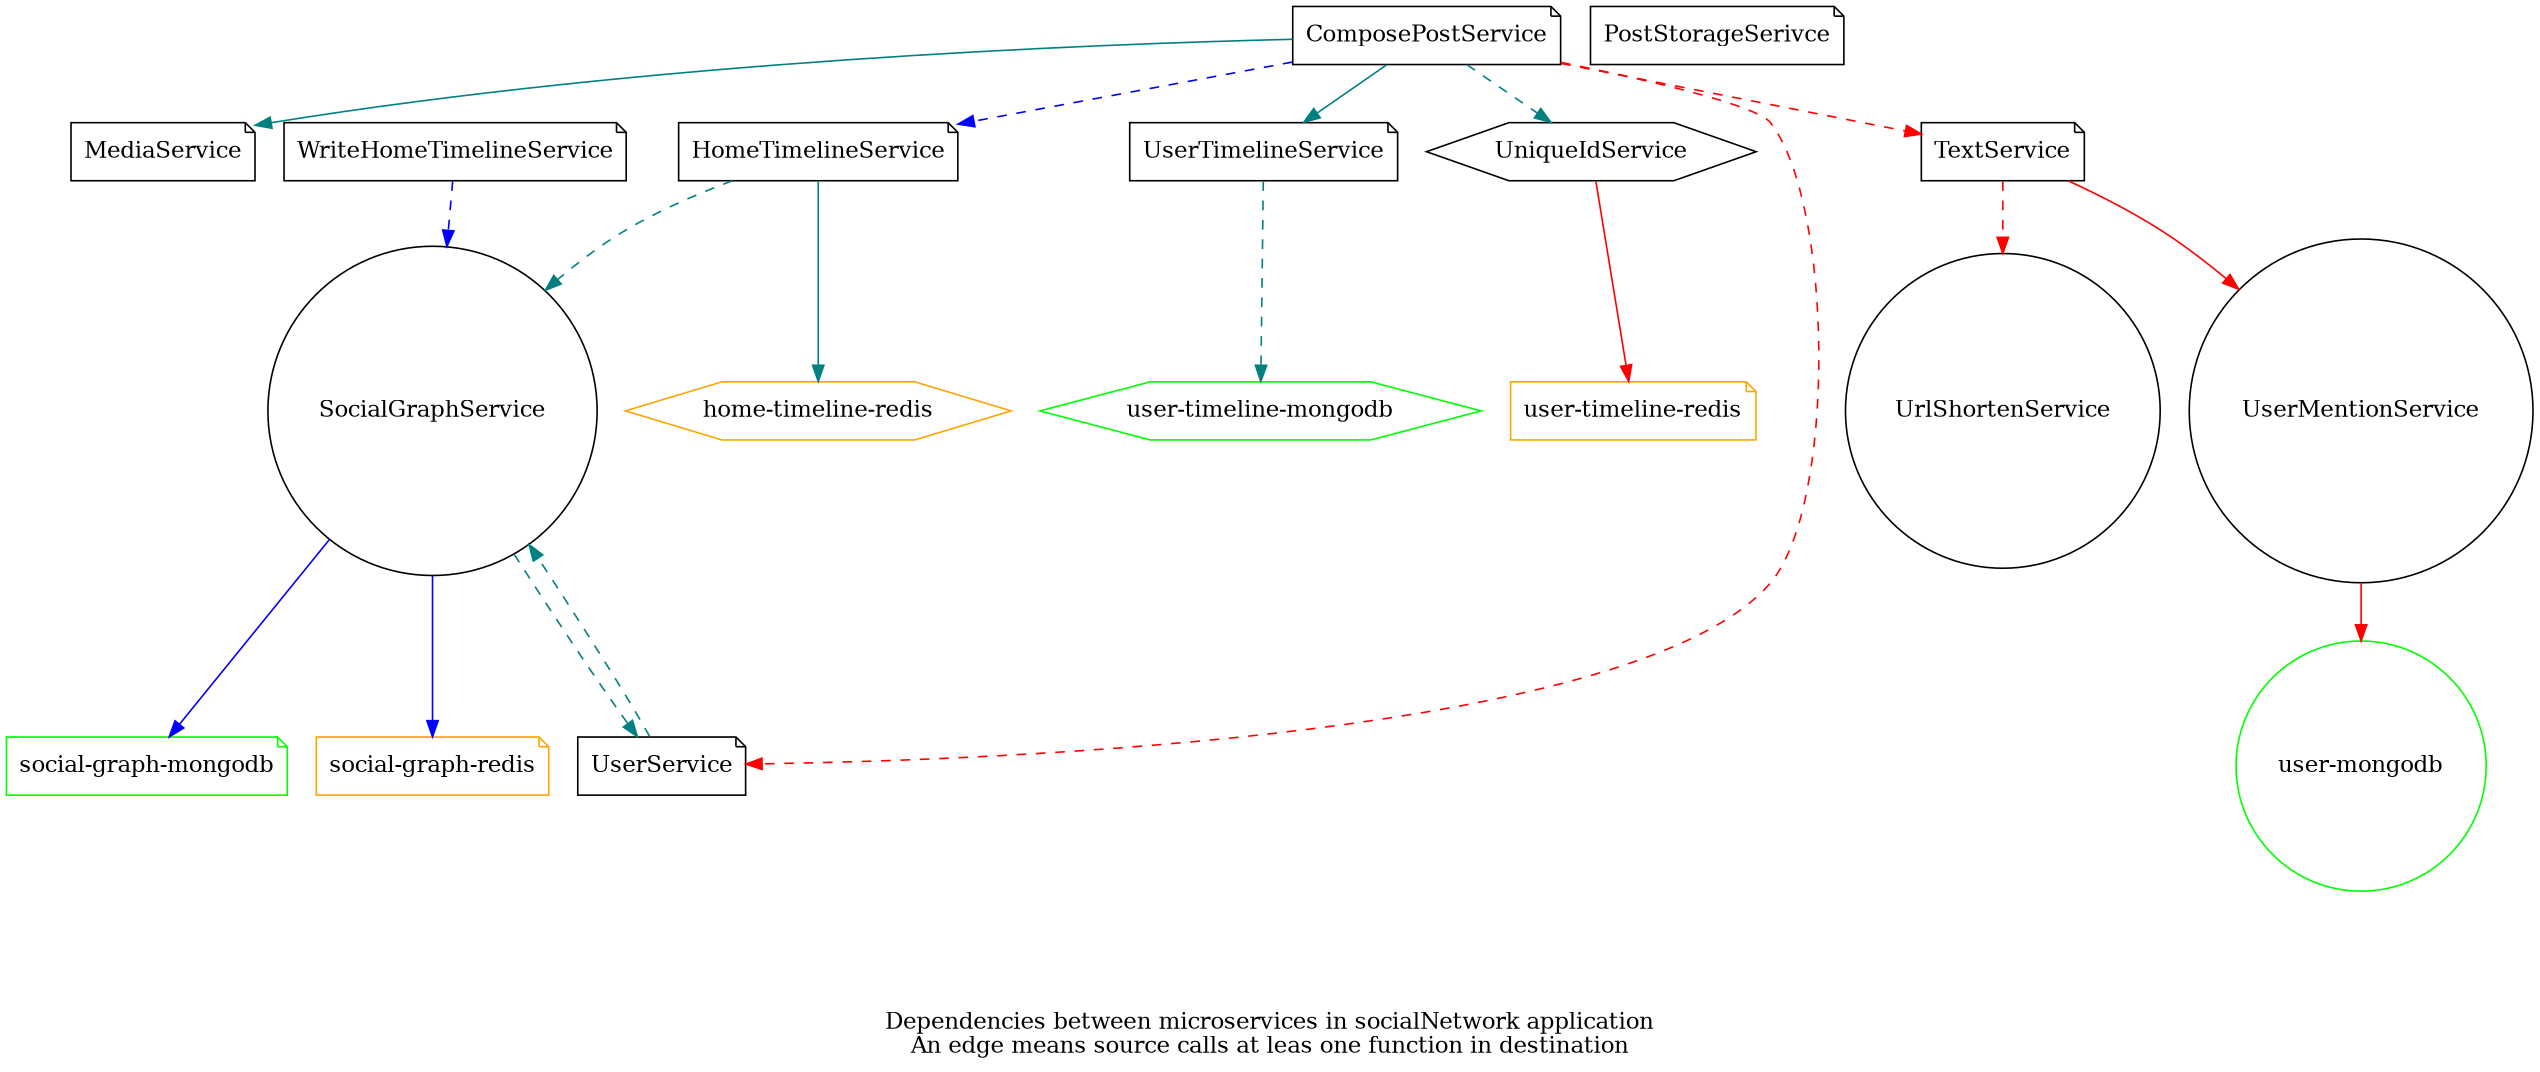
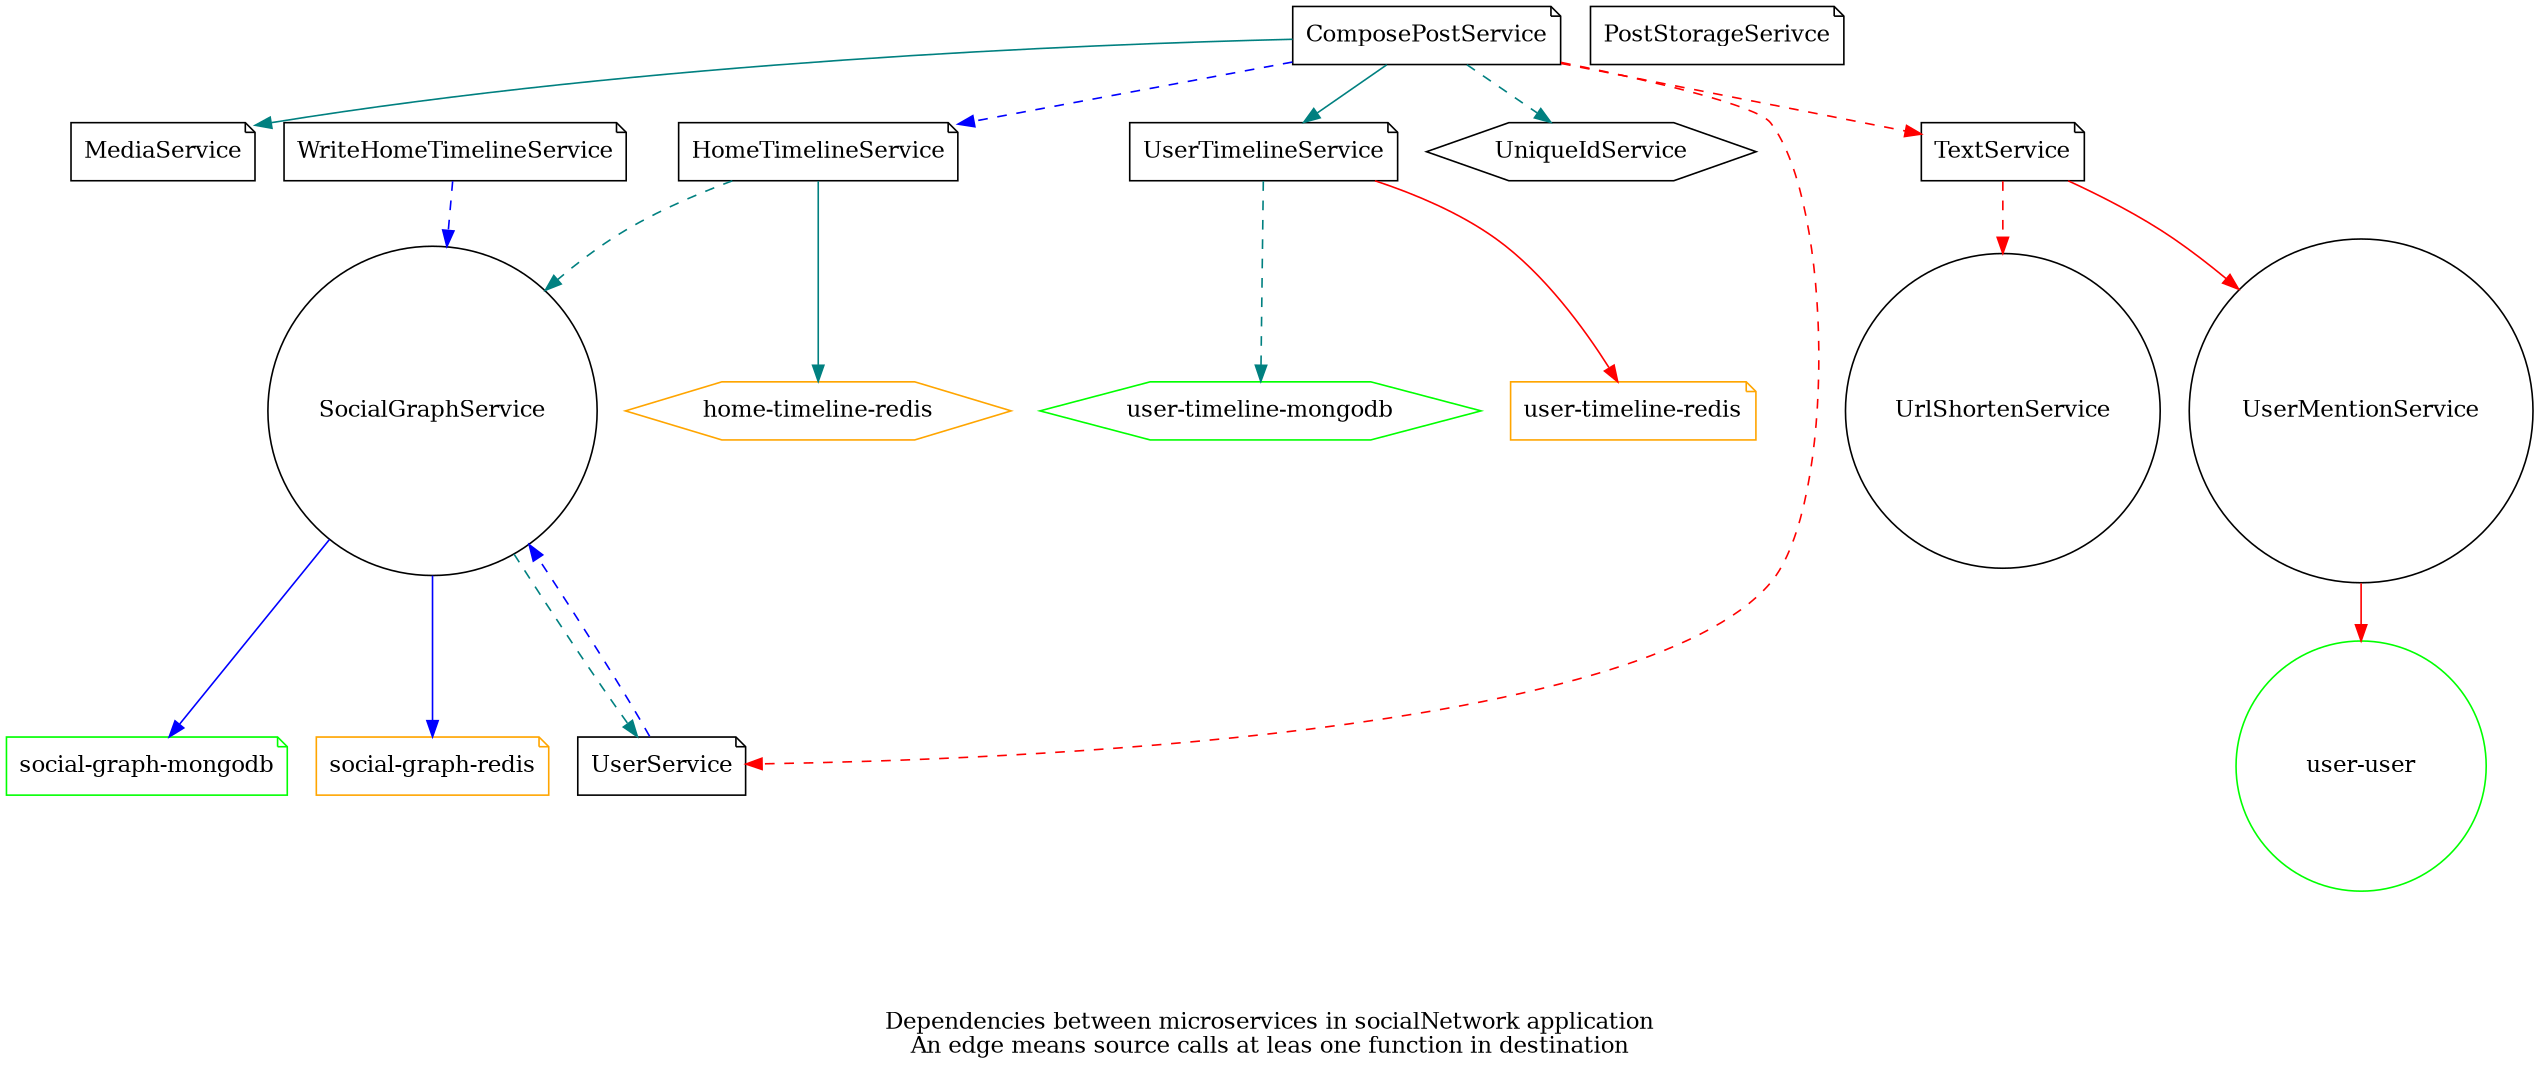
edge "UniqueIdService" -> "user-timeline-redis": now "UserTimelineService" -> "user-timeline-redis"
edge "UserService" -> "SocialGraphService": color teal -> blue
node "user-mongodb": label "user-mongodb" -> "user-user"
